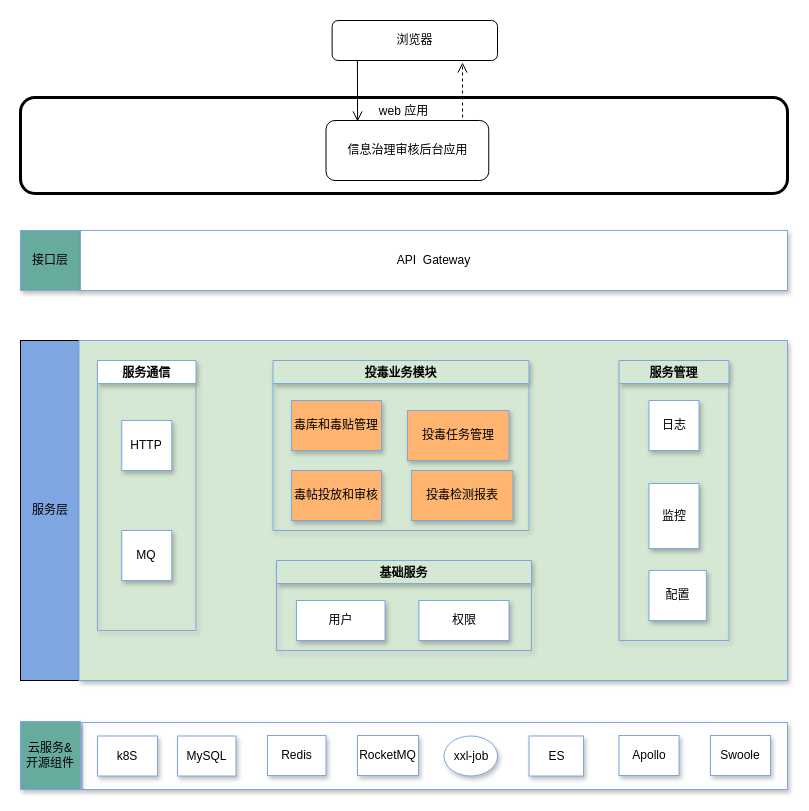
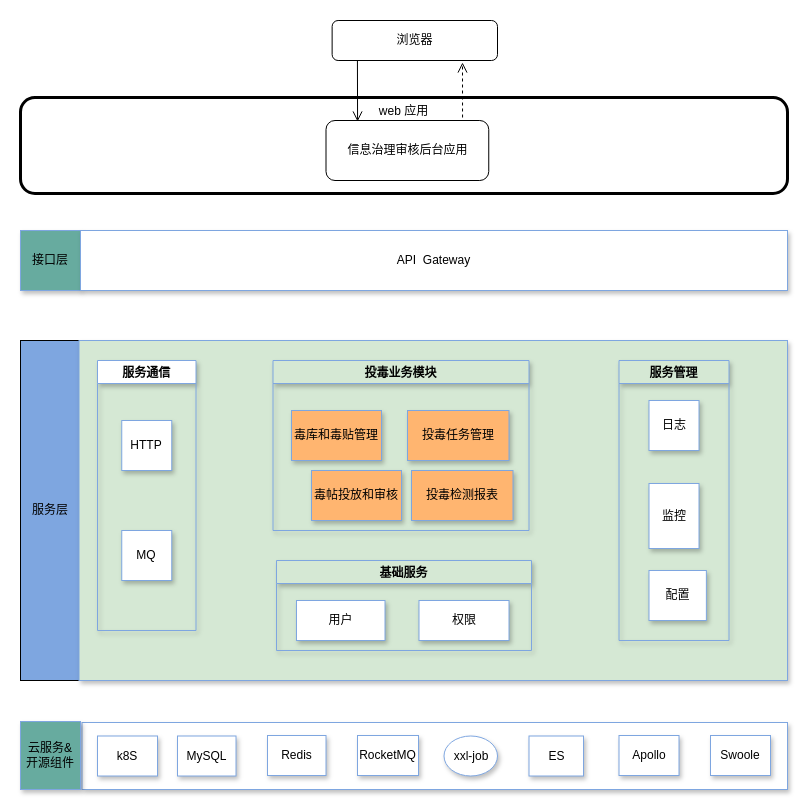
node "毒库和毒贴管理": moved (337, 426) -> (337, 436)
node "毒帖投放和审核": moved (337, 496) -> (357, 496)
